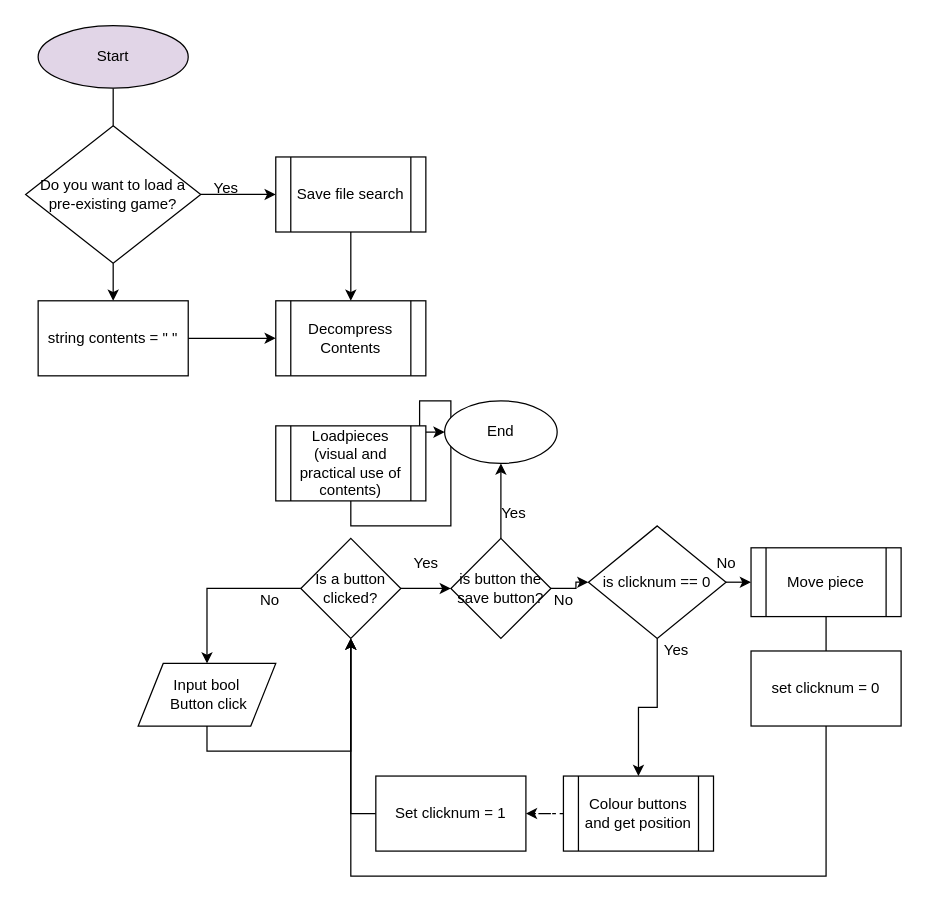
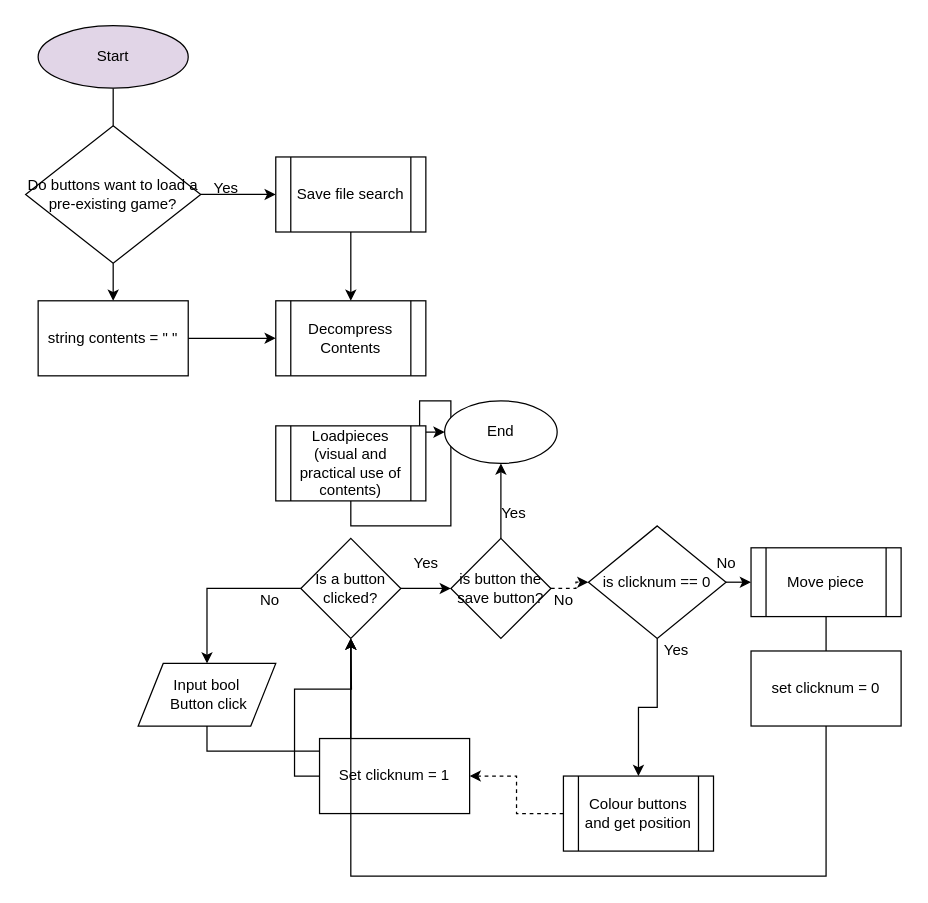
node "Do you want to load a pre-existing game?": label "Do you want to load a pre-existing game?" -> "Do buttons want to load a pre-existing game?"
edge "is button the save button?" -> "is clicknum == 0": style solid -> dashed
node "Set clicknum = 1": moved (451, 813) -> (394, 776)
